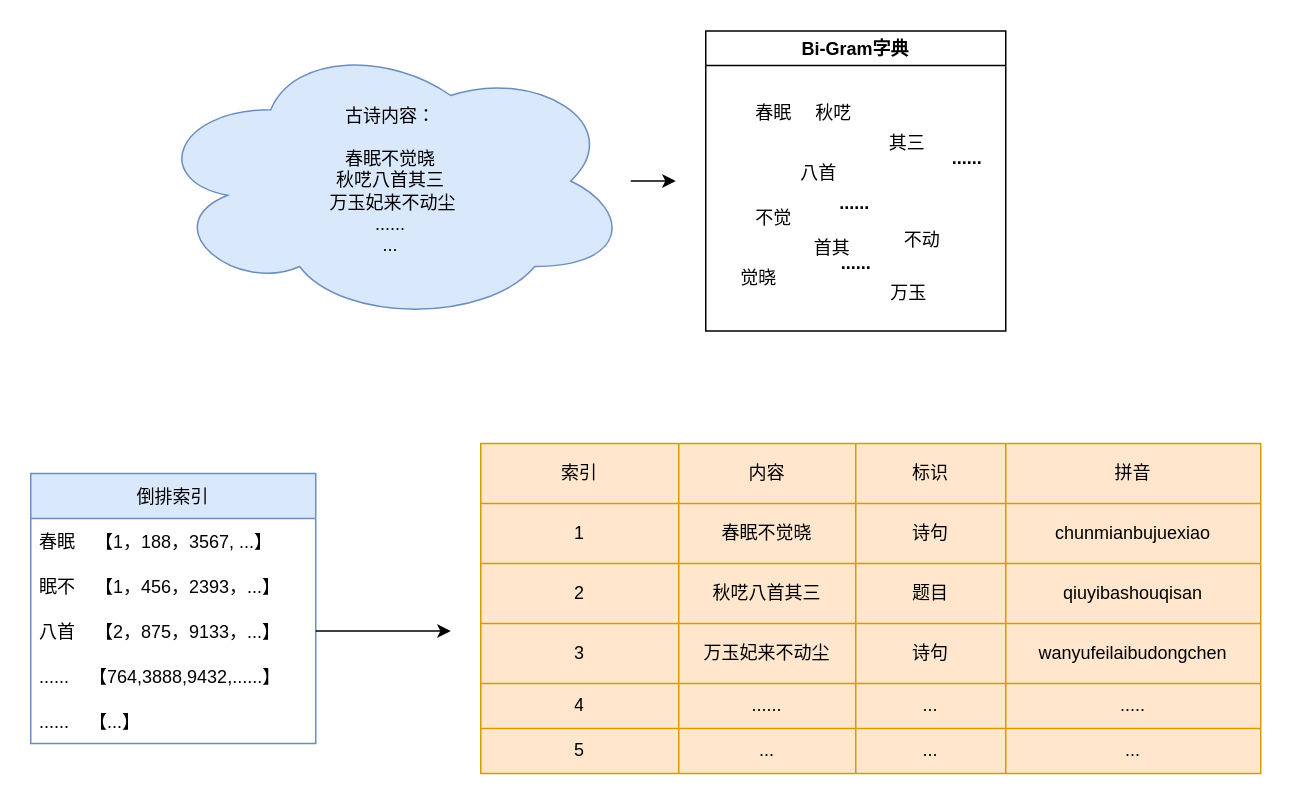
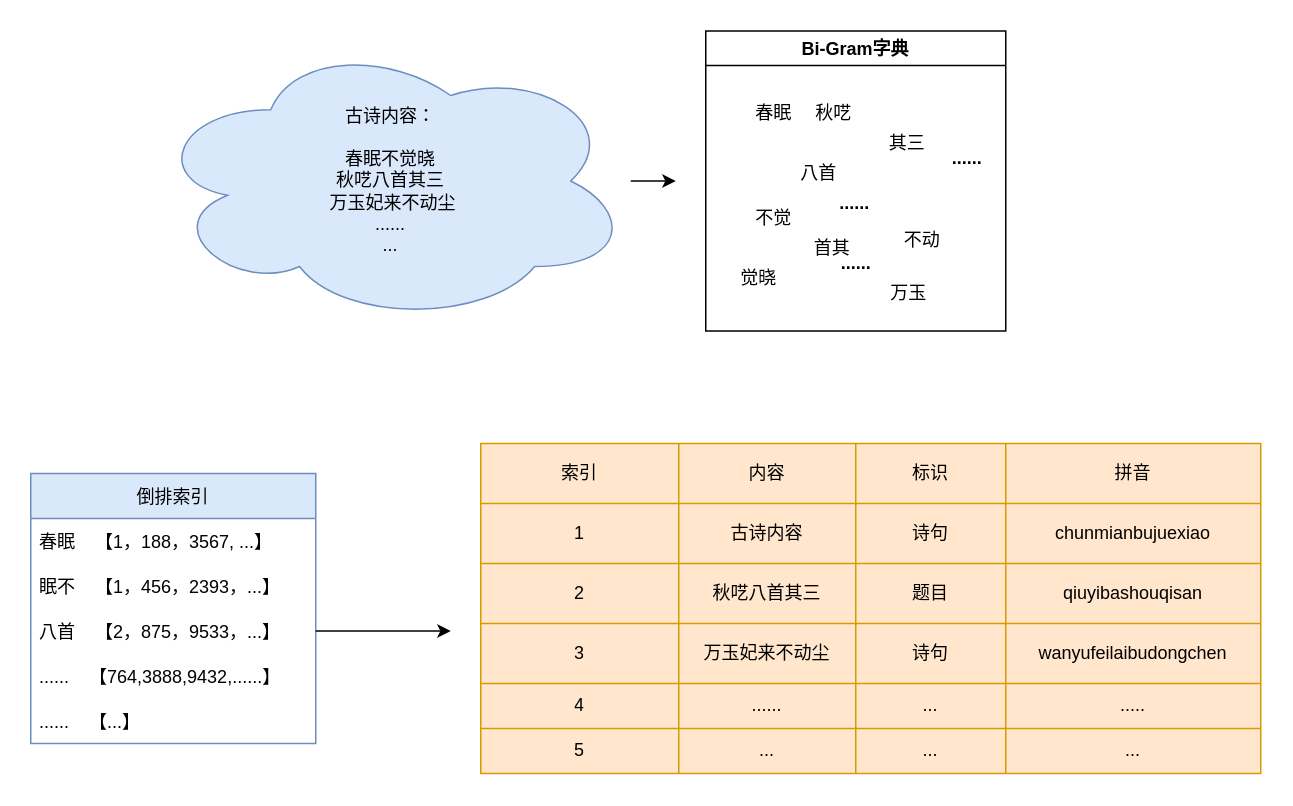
node "春眠不觉晓": label "春眠不觉晓" -> "古诗内容"
node "八首 【2，875，9133，...】": label "八首 【2，875，9133，...】" -> "八首 【2，875，9533，...】"
